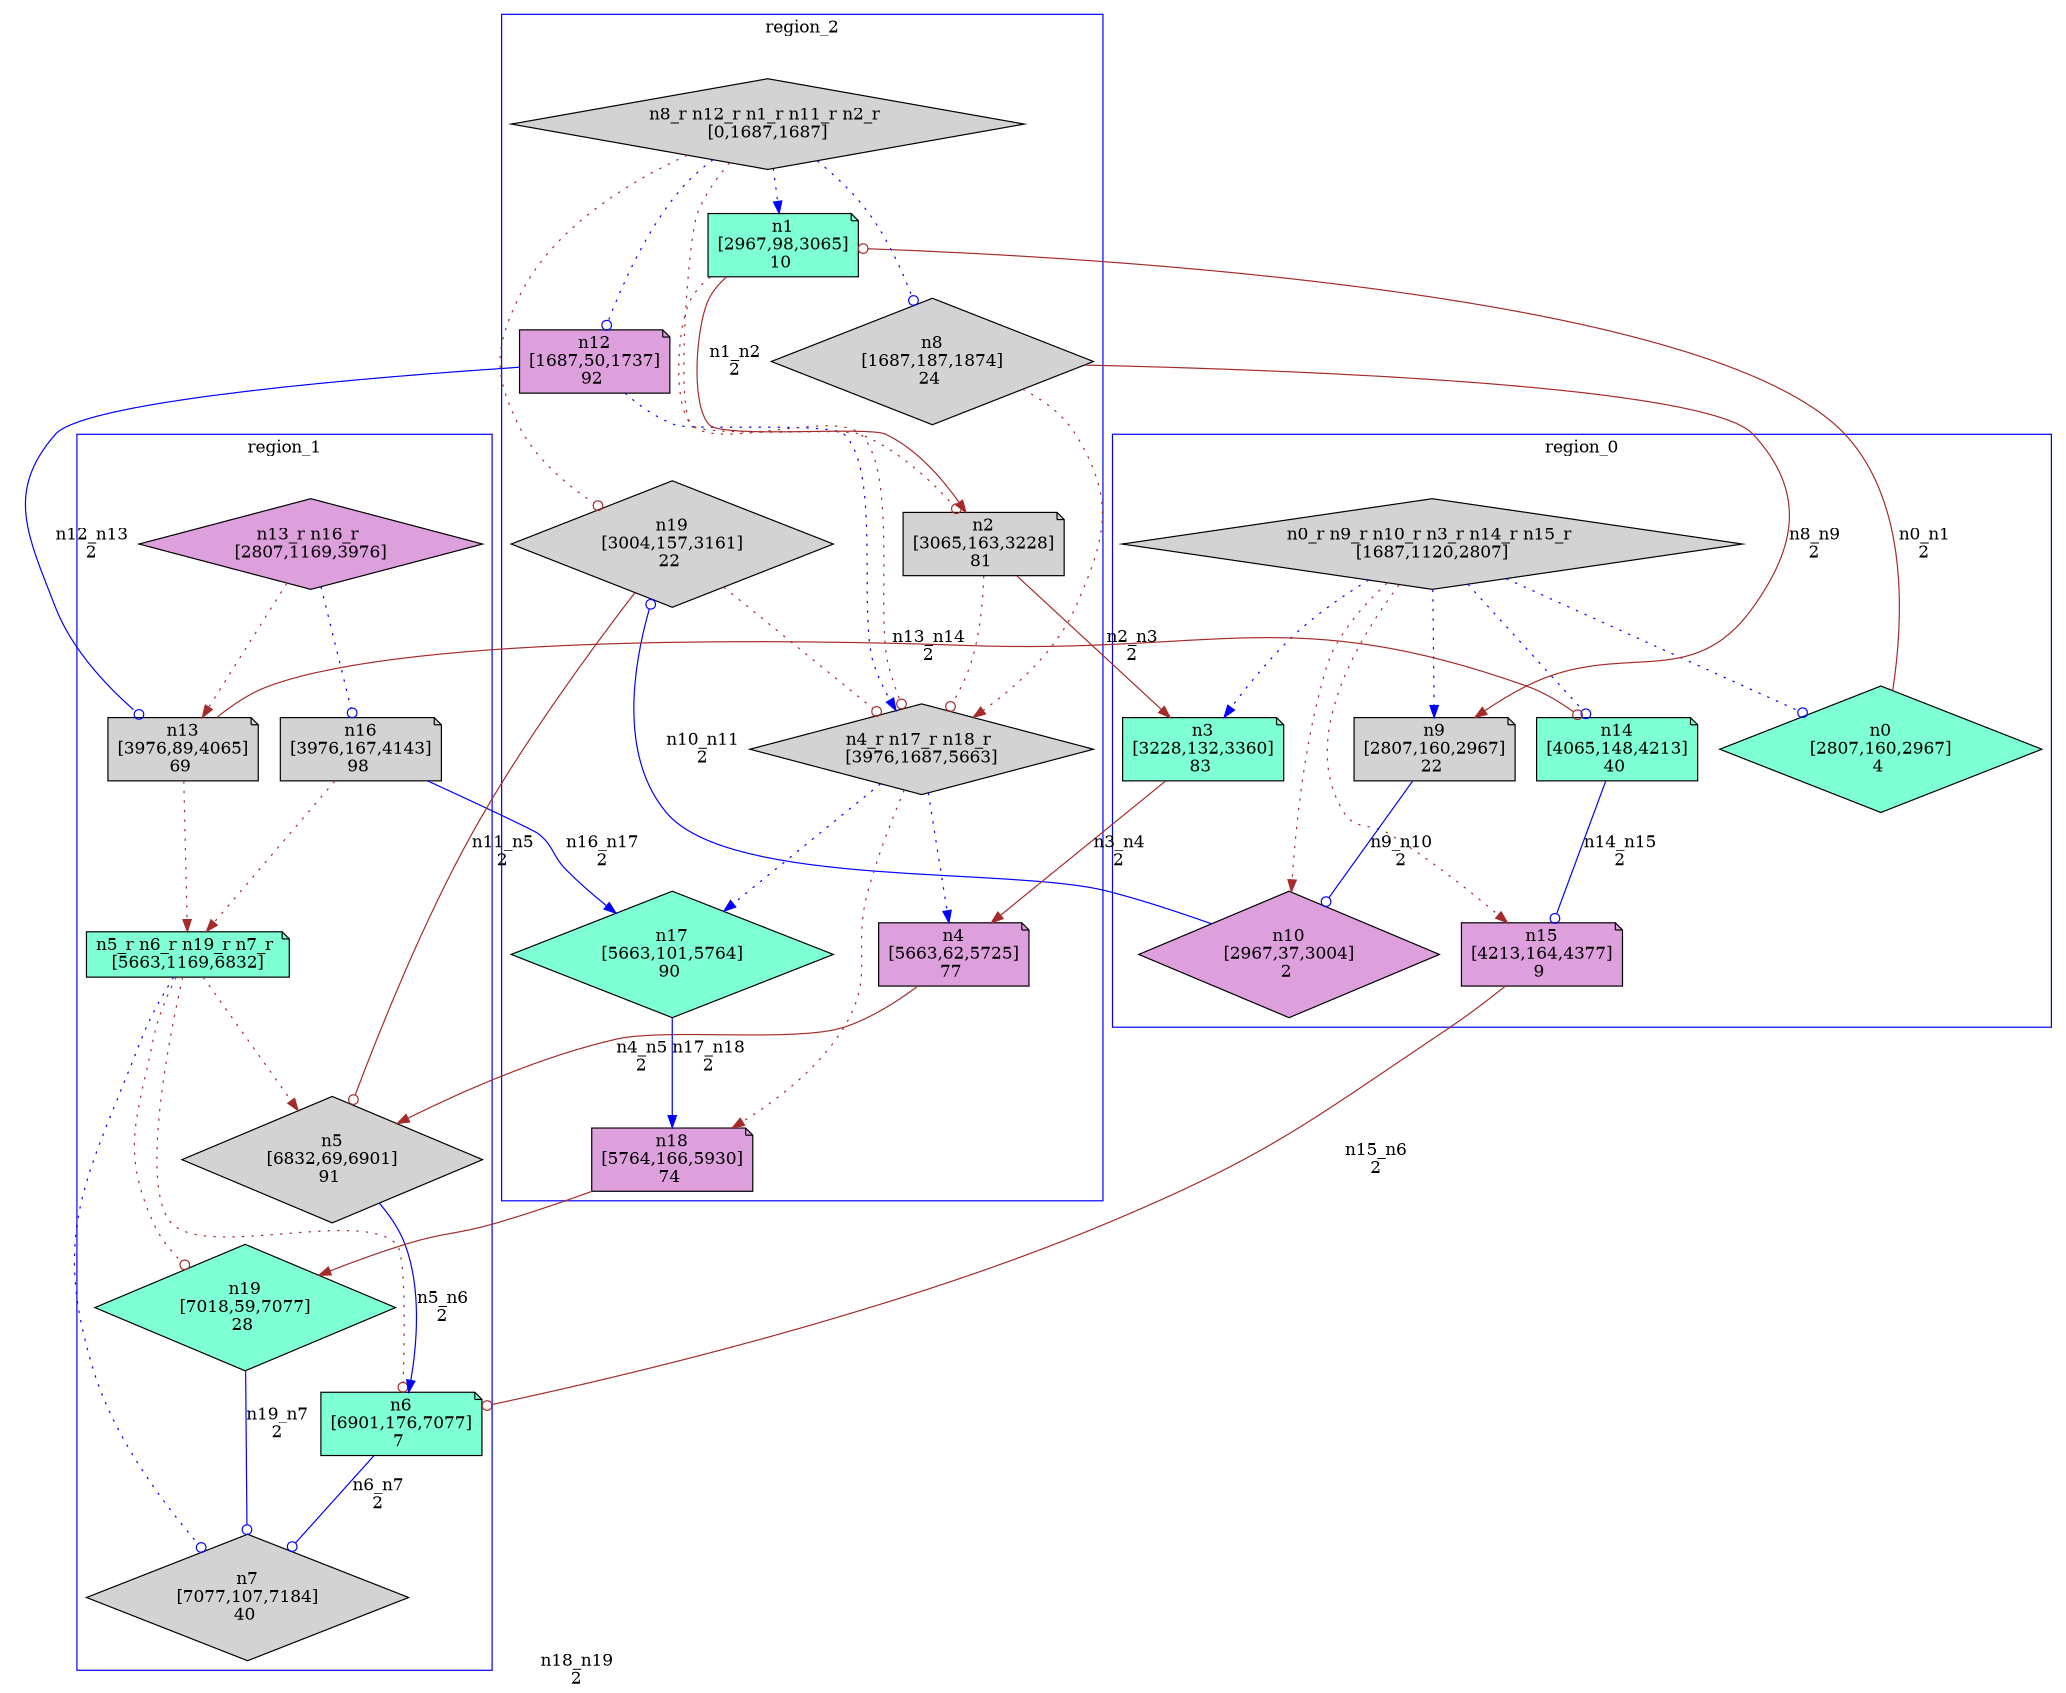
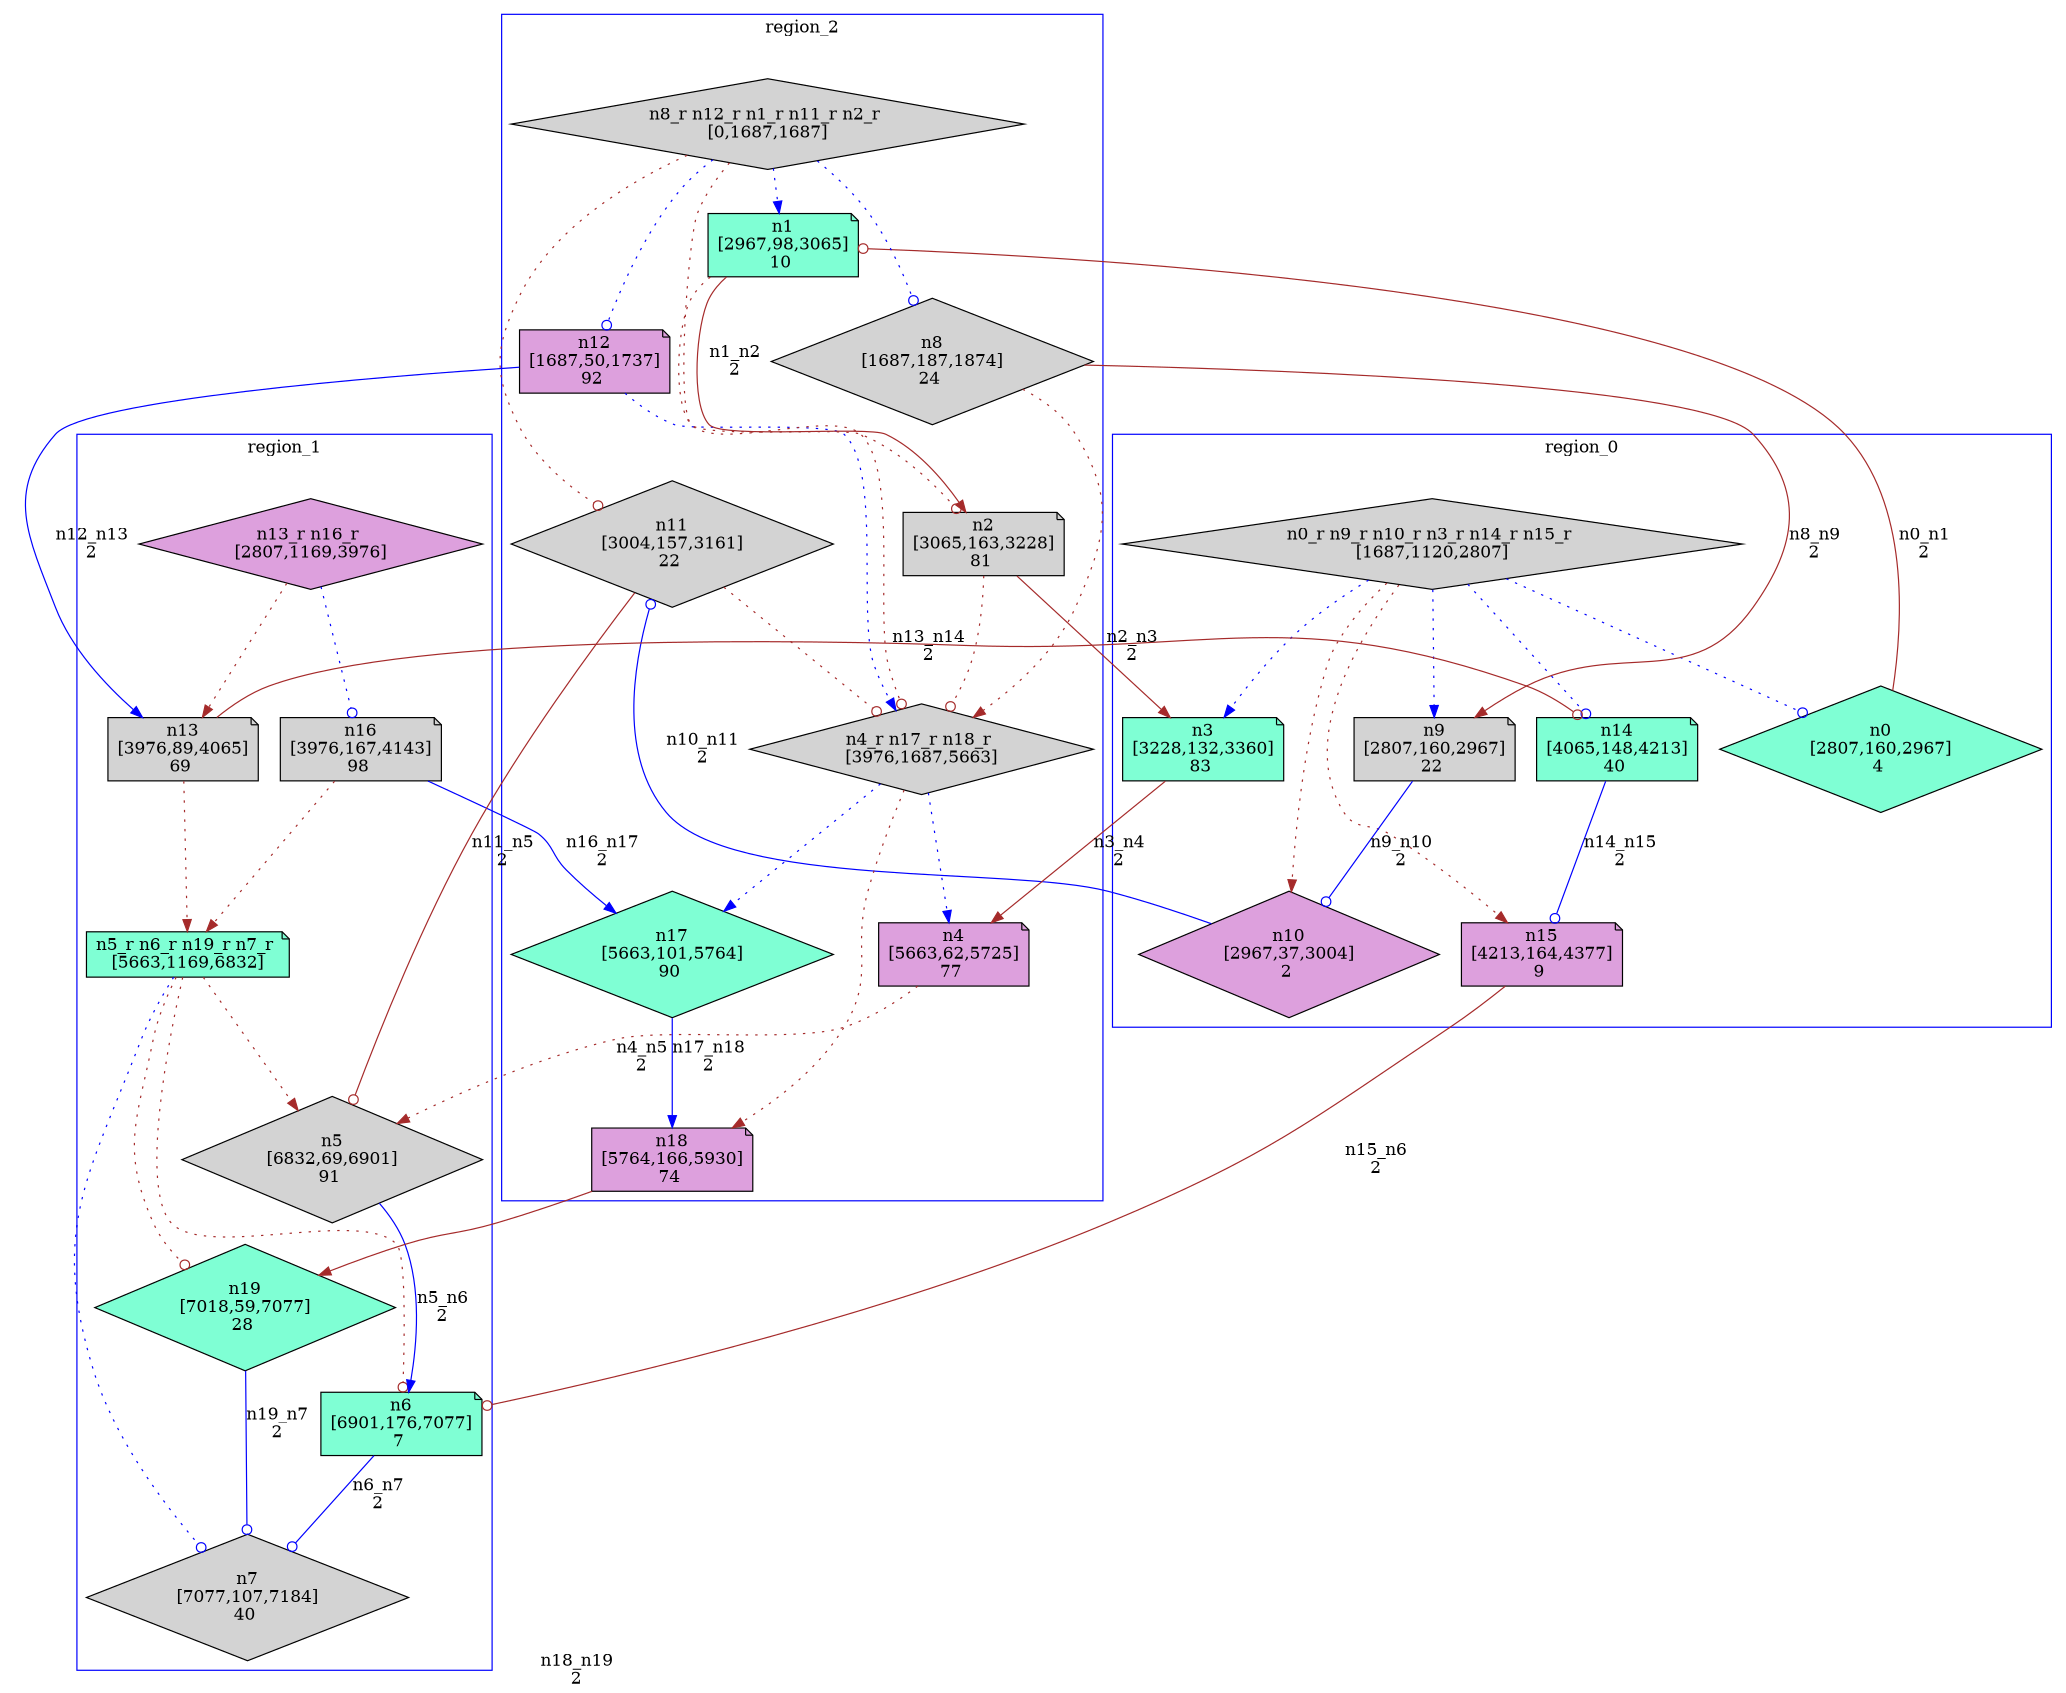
edge "n12 [1687,50,1737] 92" -> "n13 [3976,89,4065] 69": arrowhead odot -> normal
node "n19 [3004,157,3161] 22": label "n19 [3004,157,3161] 22" -> "n11 [3004,157,3161] 22"
edge "n4 [5663,62,5725] 77" -> "n5 [6832,69,6901] 91": style solid -> dotted
